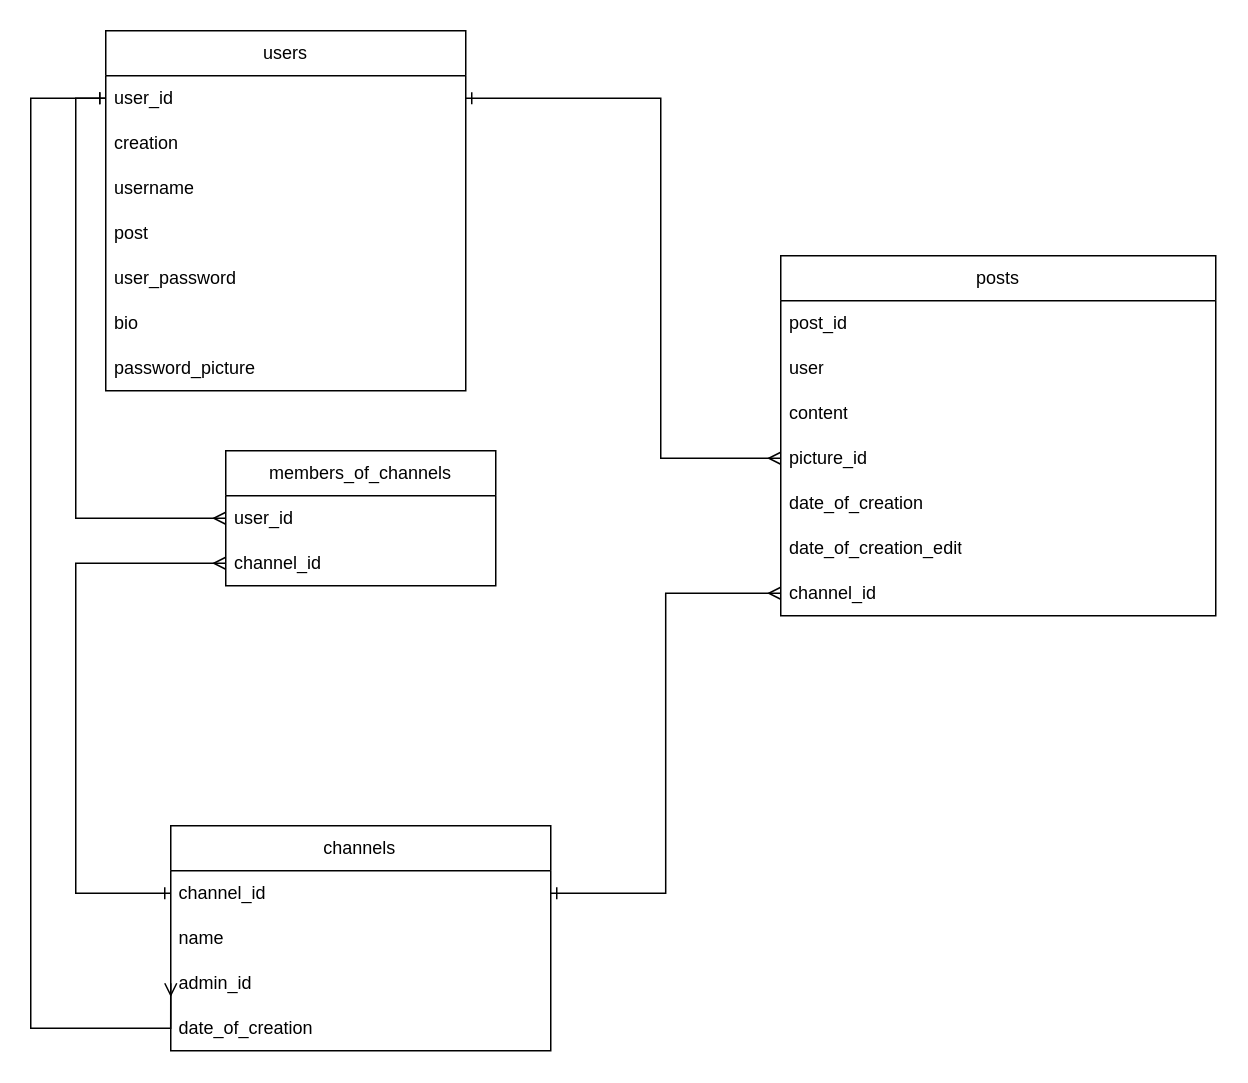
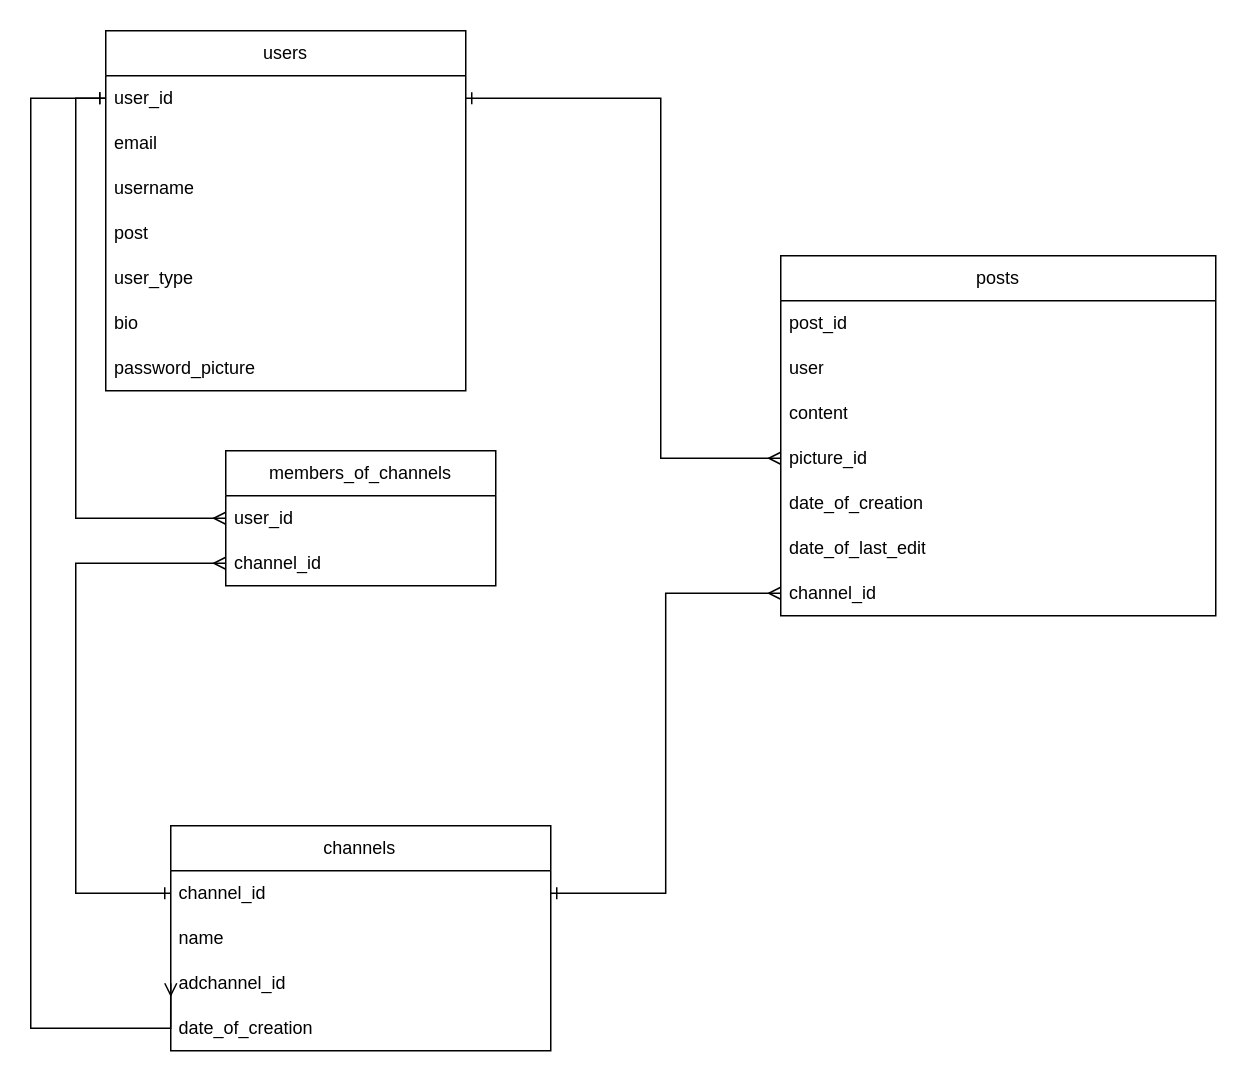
node "creation": label "creation" -> "email"
node "user_password": label "user_password" -> "user_type"
node "date_of_creation_edit": label "date_of_creation_edit" -> "date_of_last_edit"
node "admin_id": label "admin_id" -> "adchannel_id"
